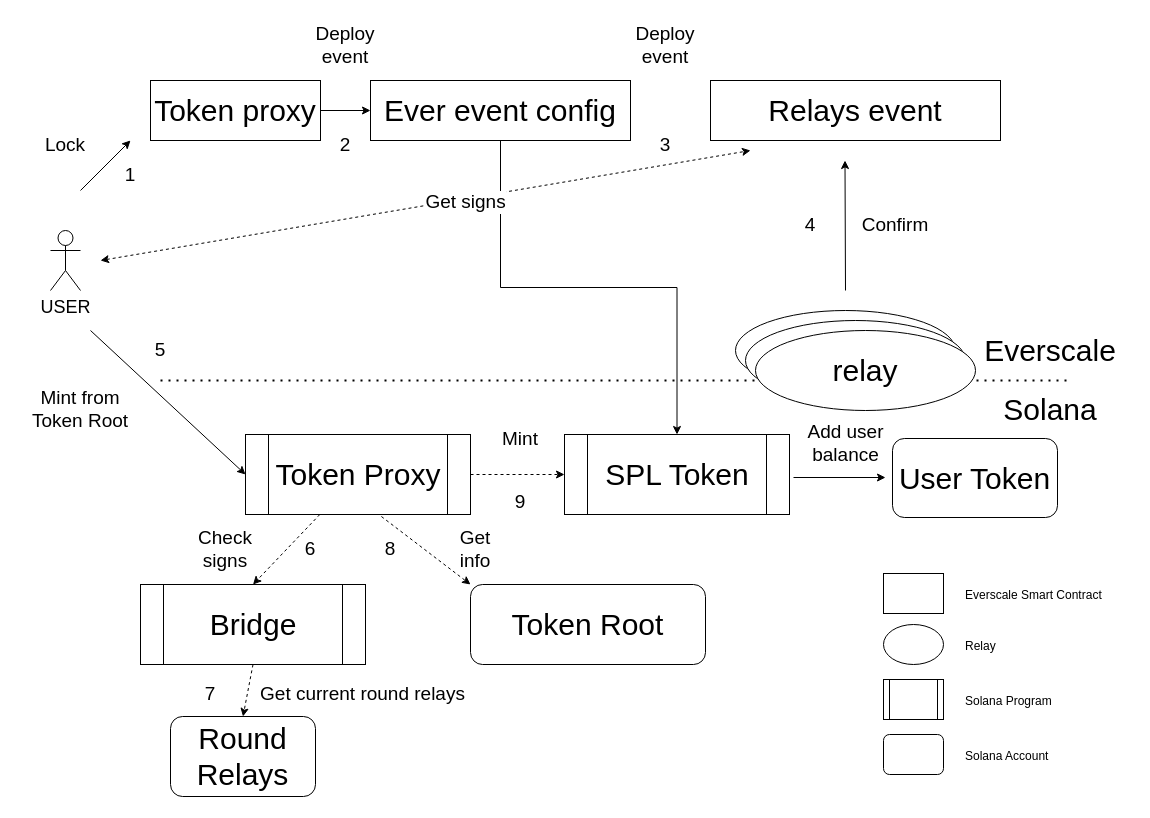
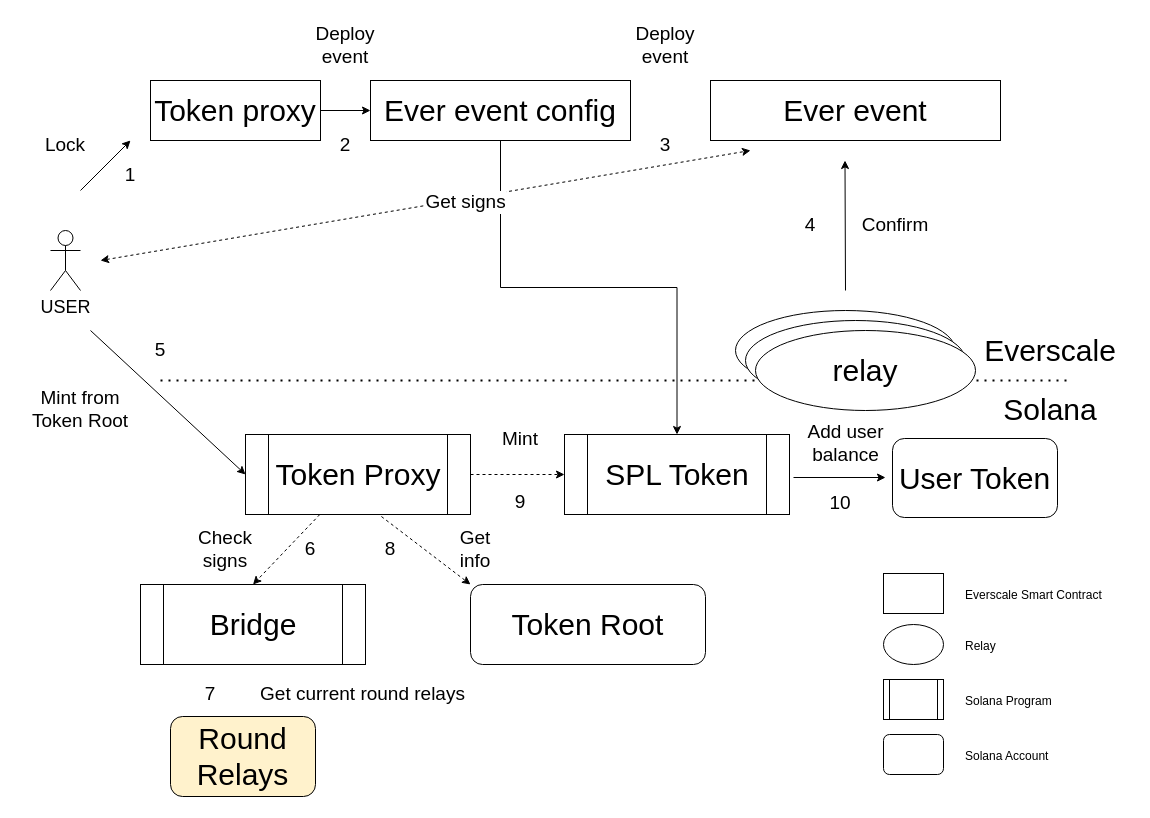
node "Relays event": label "Relays event" -> "Ever event"
node "10": added
edge "Bridge" -> "Round Relays": removed
node "Round Relays": fillcolor #ffffff -> #fff2cc
